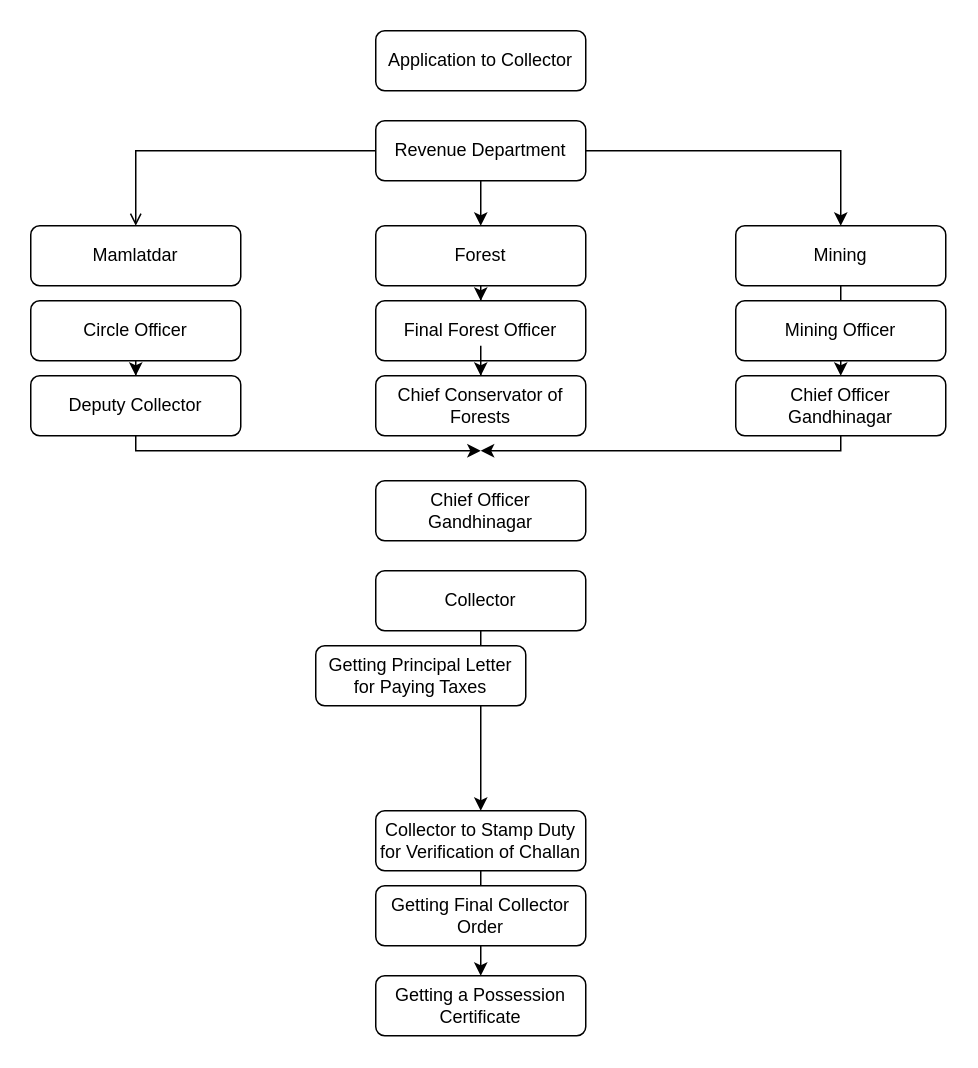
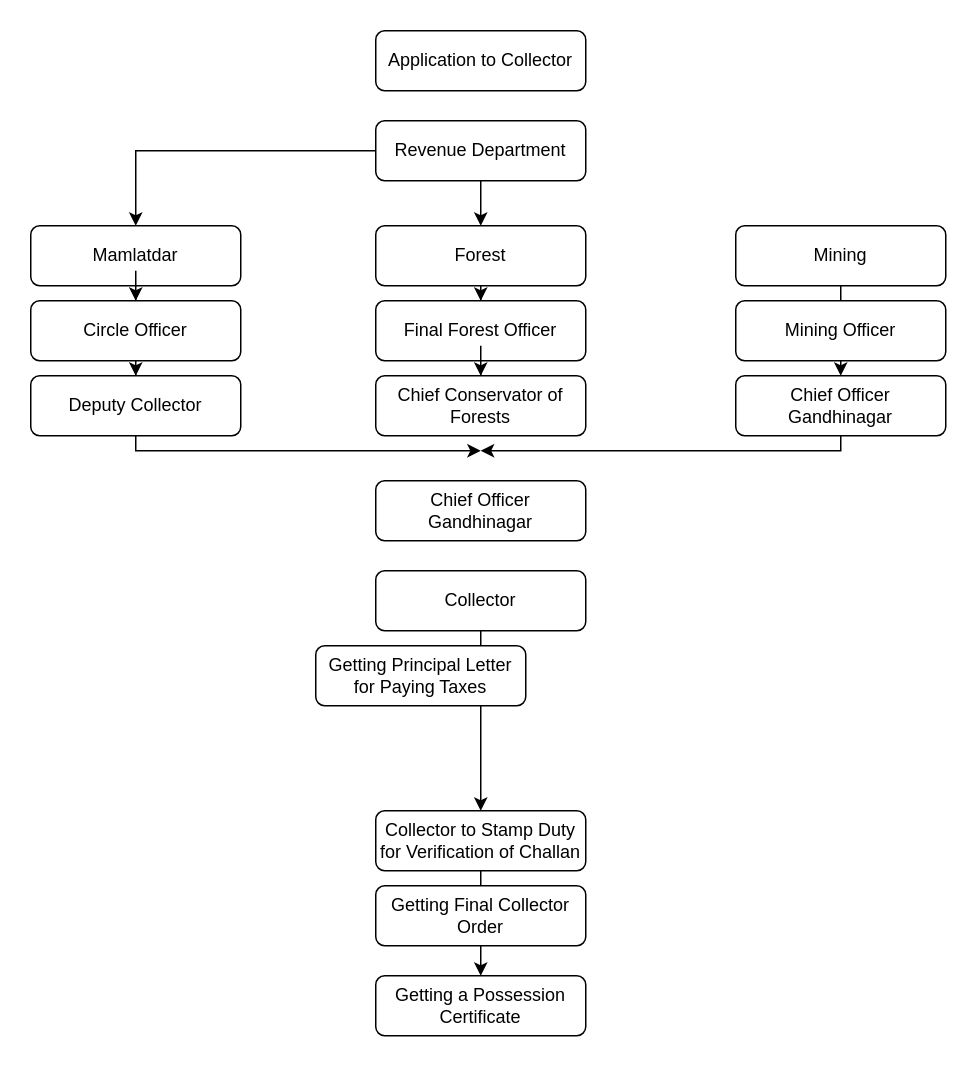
edge "Revenue Department" -> "Mining": removed
edge "Revenue Department" -> "Mamlatdar": arrowhead open -> classic
edge "Mamlatdar" -> "Circle Officer": added
